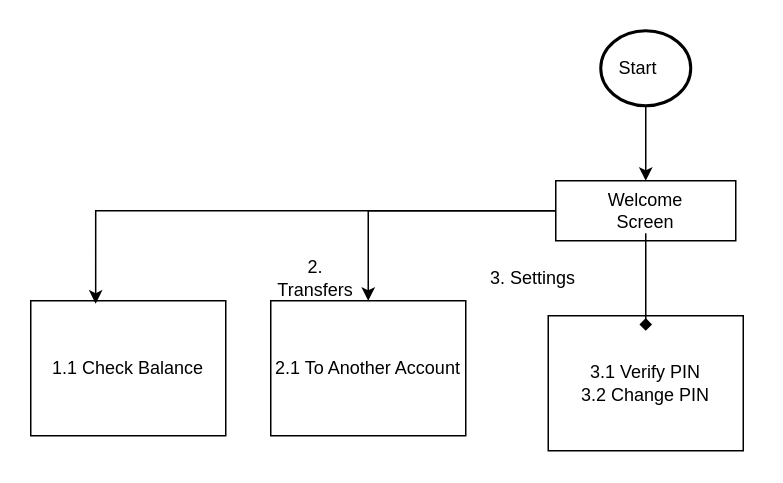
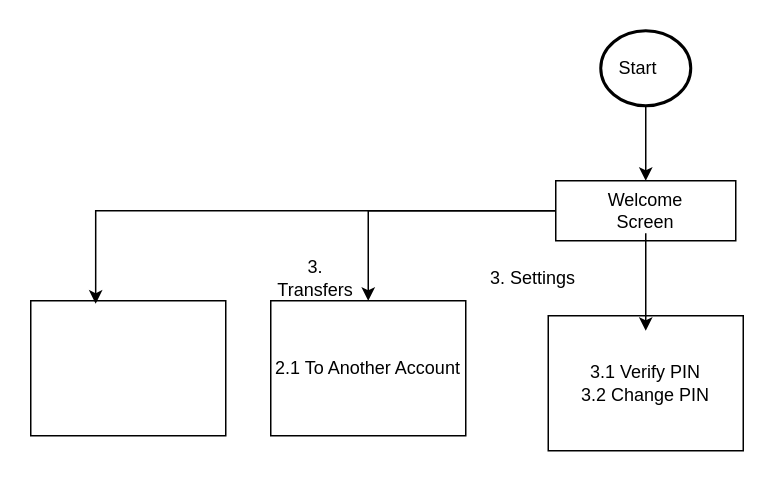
node "2. Transfers": label "2. Transfers" -> "3. Transfers"
edge "Welcome Screen" -> "3.1 Verify PIN 3.2 Change PIN": arrowhead diamond -> classic
node "1.1 Check Balance": removed
